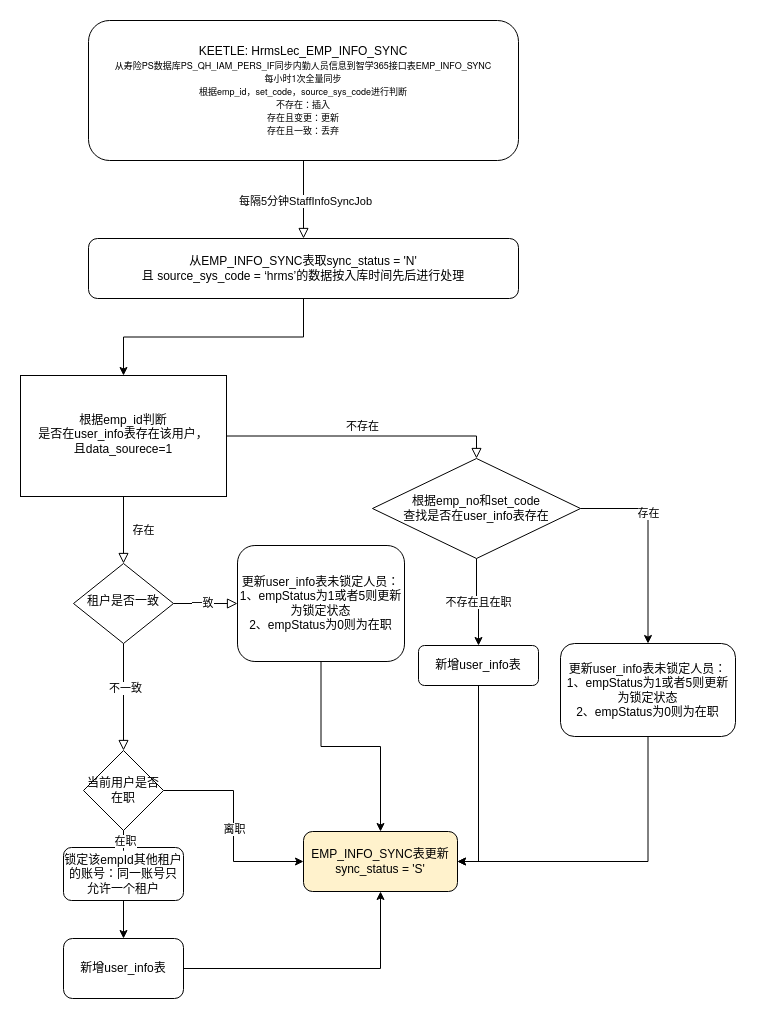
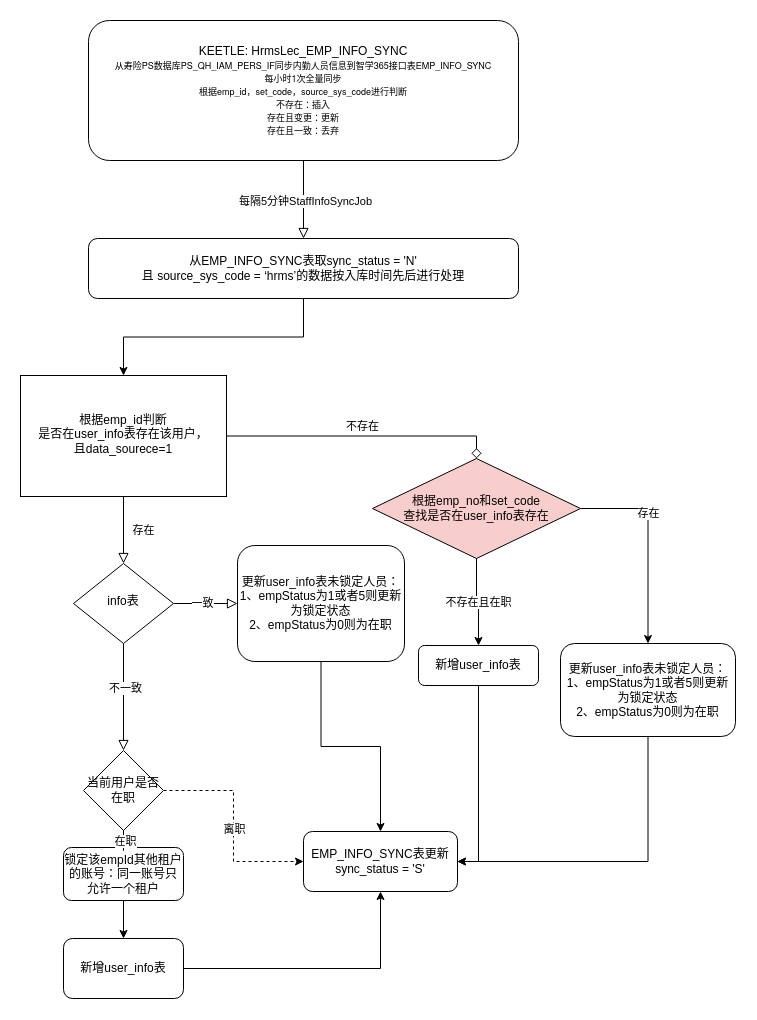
edge "根据emp_id判断 是否在user_info表存在该用户， 且data_sourece=1" -> "根据emp_no和set_code 查找是否在user_info表存在": arrowhead block -> diamond
node "根据emp_no和set_code 查找是否在user_info表存在": fillcolor #ffffff -> #f8cecc
node "租户是否一致": label "租户是否一致" -> "info表"
edge "当前用户是否在职" -> "EMP_INFO_SYNC表更新sync_status = 'S'": style solid -> dashed
node "EMP_INFO_SYNC表更新sync_status = 'S'": fillcolor #fff2cc -> #ffffff
